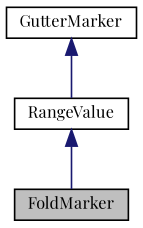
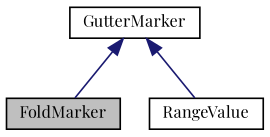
edge "FoldMarker" -> "RangeValue": now "FoldMarker" -> "GutterMarker"
